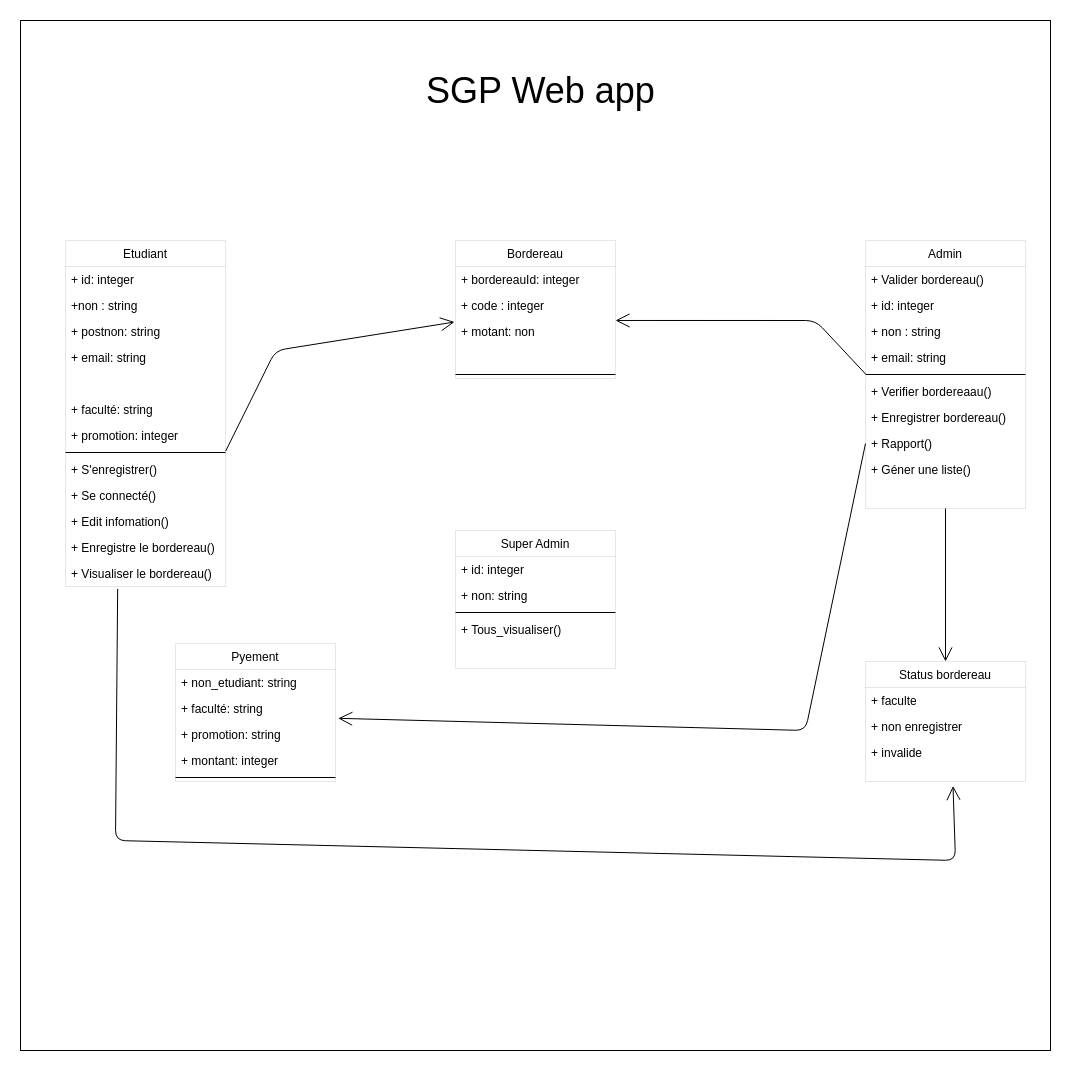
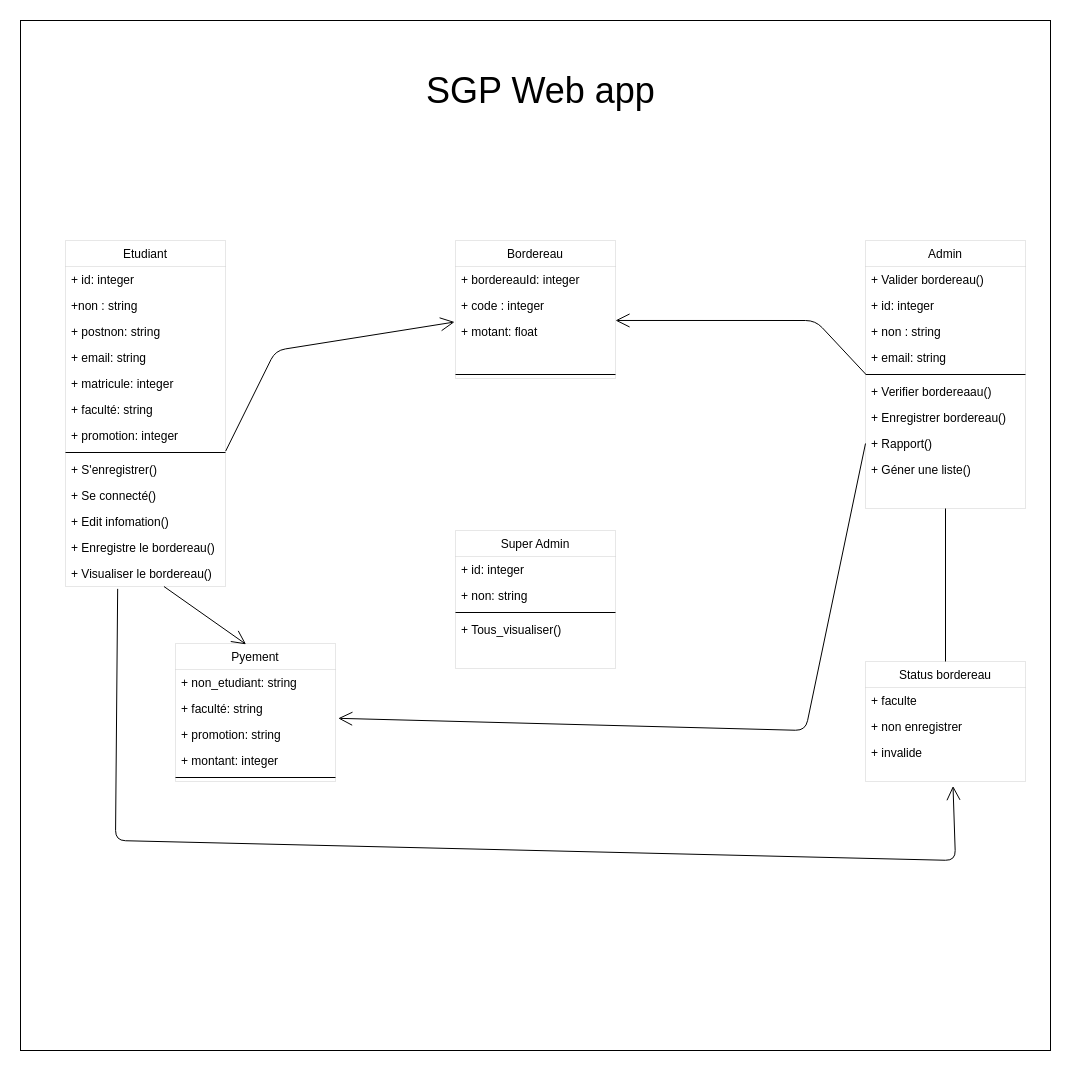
node "+ motant: non": label "+ motant: non" -> "+ motant: float"
node "+ matricule: integer": added
edge "+ Visualiser le bordereau()" -> "Pyement": added
edge "Admin" -> "Status bordereau": arrowhead open -> none
